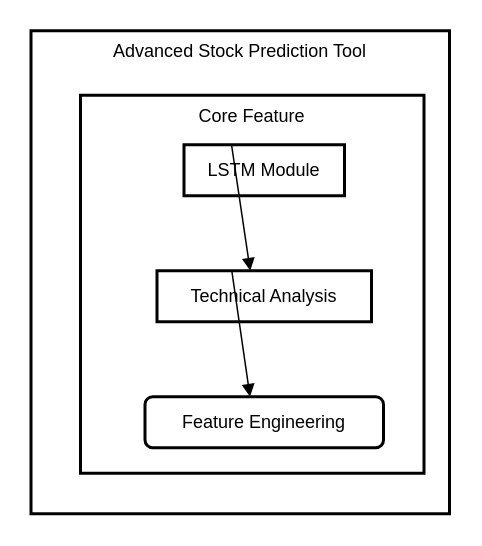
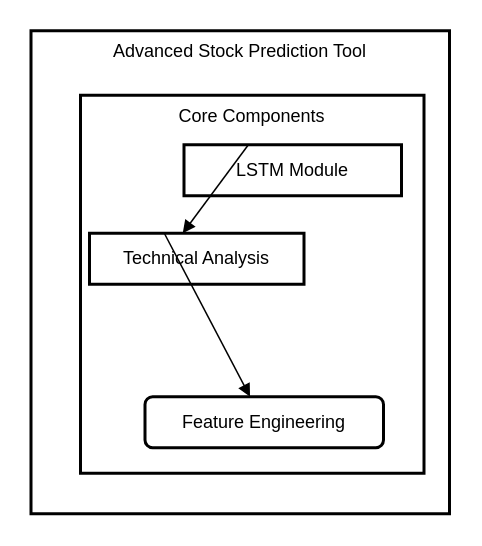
node "Core Feature": label "Core Feature" -> "Core Components"
node "LSTM Module": size 161x51 -> 218x51
node "Technical Analysis": moved (264, 296) -> (197, 259)
